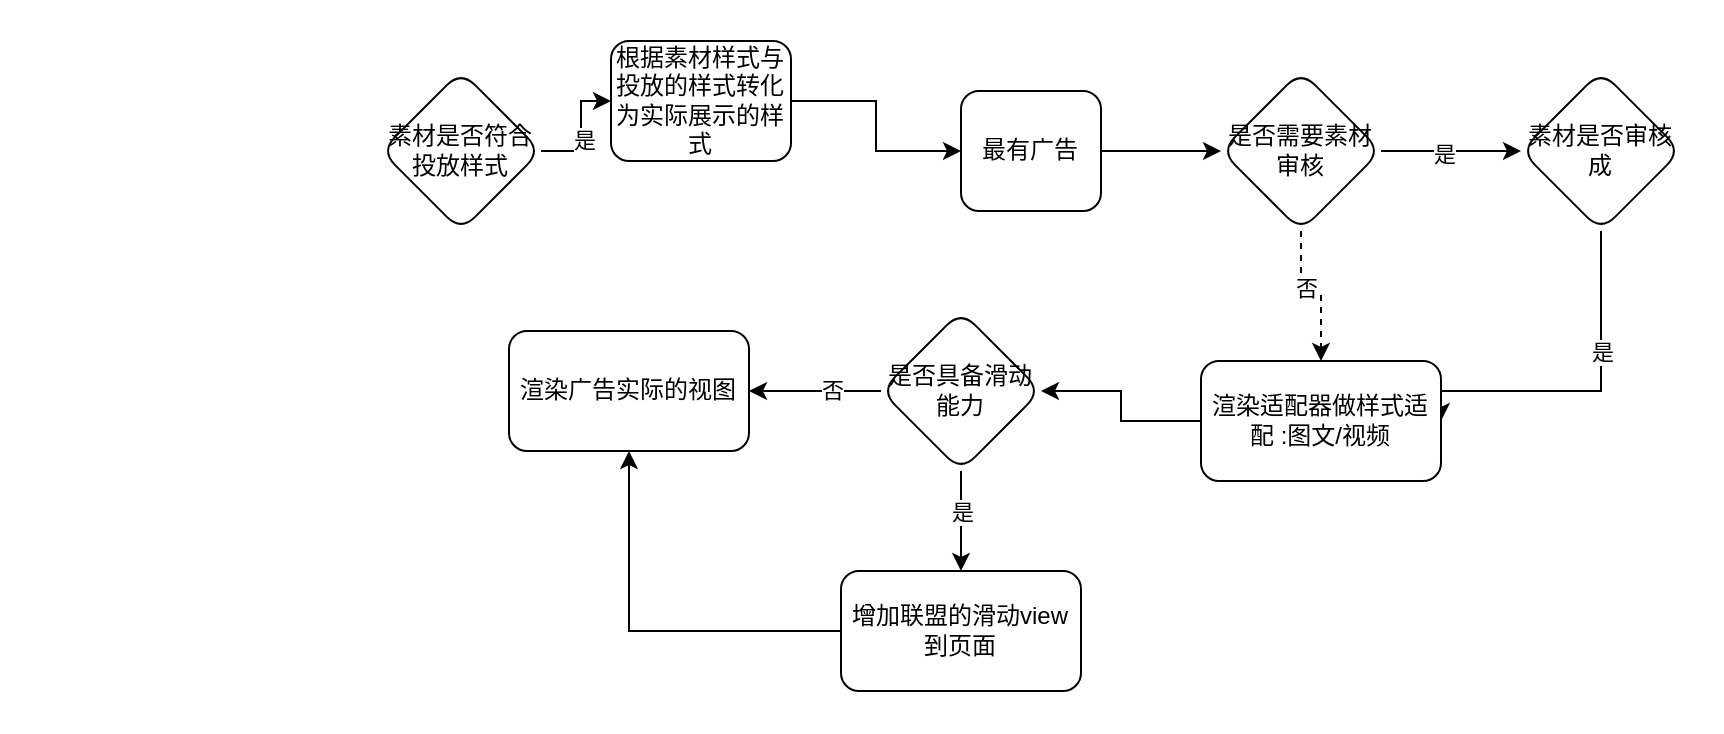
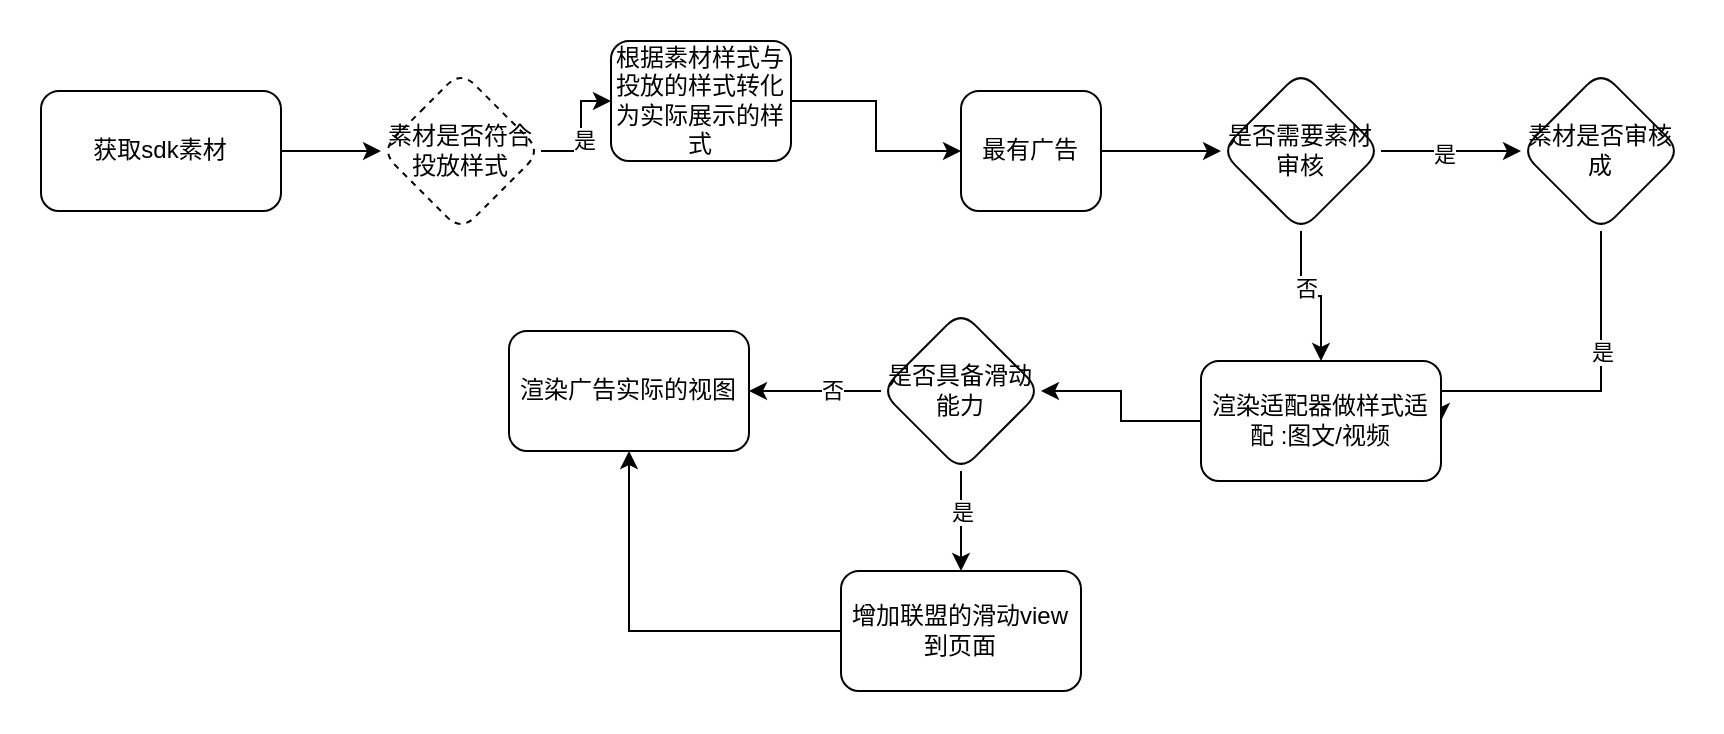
node "获取sdk素材": added
edge "获取sdk素材" -> "素材是否符合投放样式": added
node "素材是否符合投放样式": style solid -> dashed
edge "是否需要素材审核" -> "渲染适配器做样式适配 :图文/视频": style dashed -> solid
